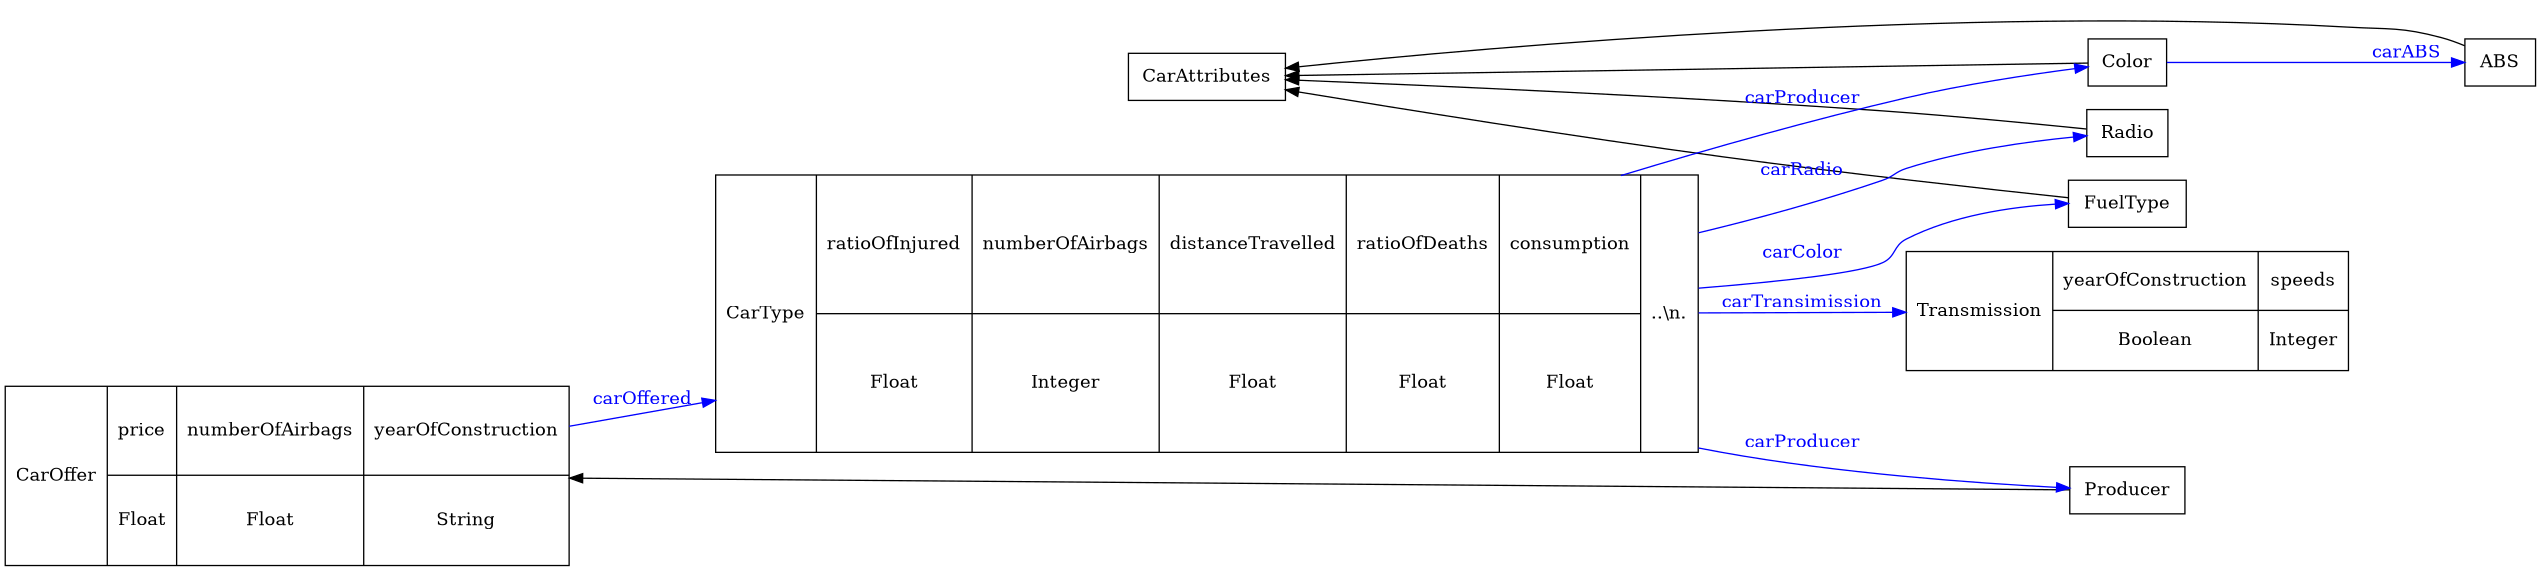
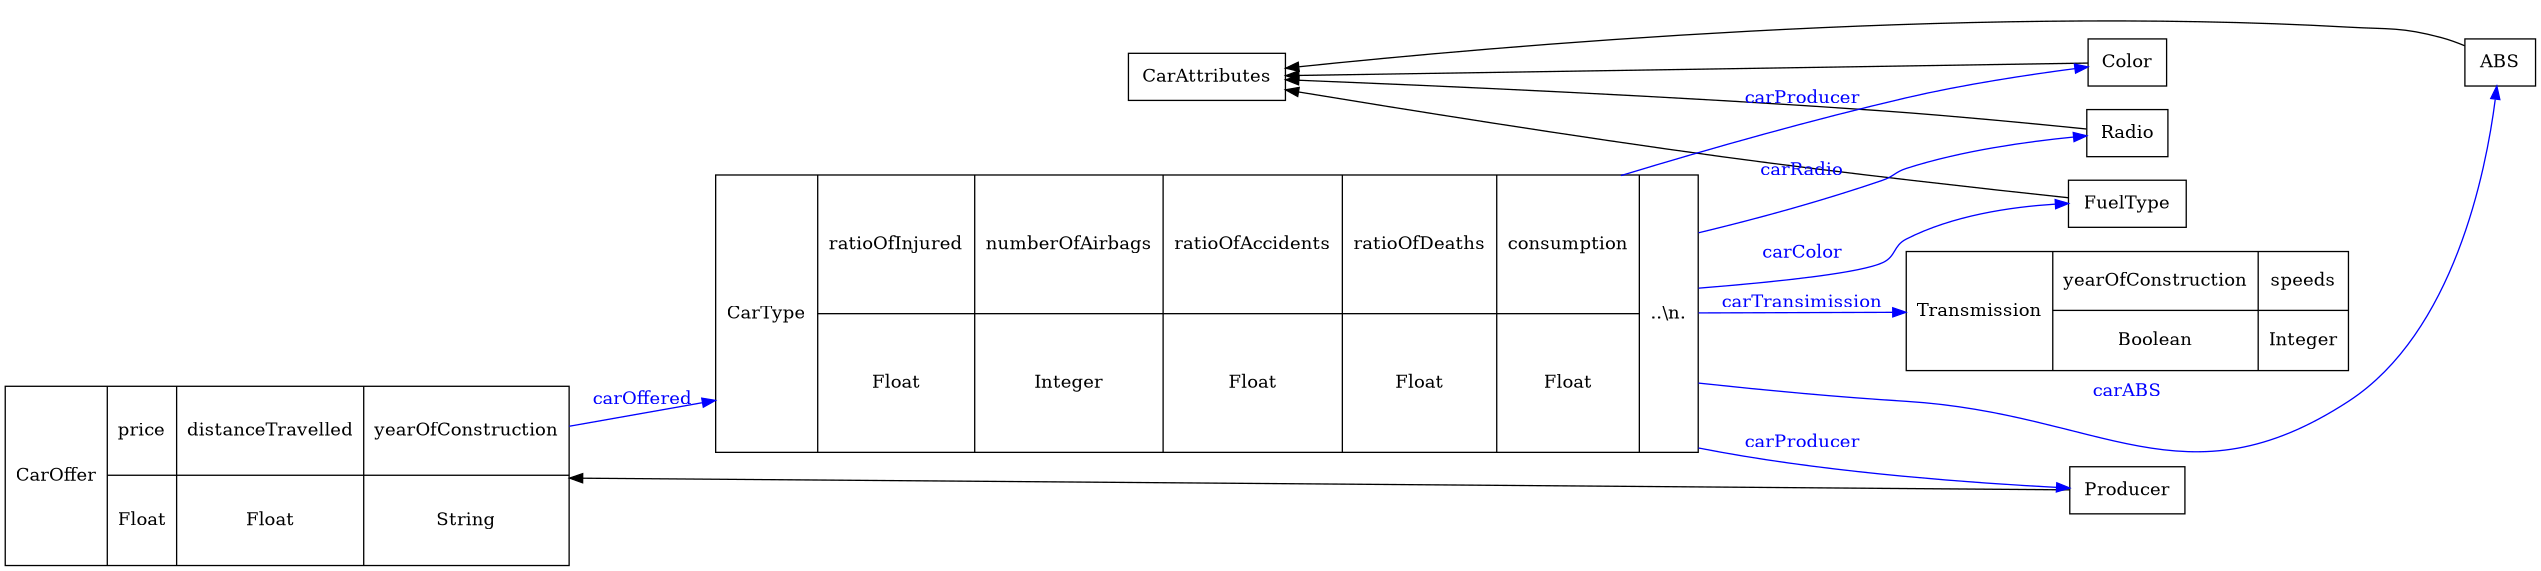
edge "Color" -> "ABS": now "CarType" -> "ABS"
node "CarType": text "distanceTravelled" -> "ratioOfAccidents"
node "CarOffer": text "numberOfAirbags" -> "distanceTravelled"
